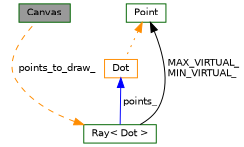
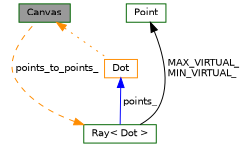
edge "Dot" -> "Point": now "Dot" -> "Canvas"
edge "Canvas" -> "Ray< Dot >": label " points_to_draw_" -> " points_to_points_"
